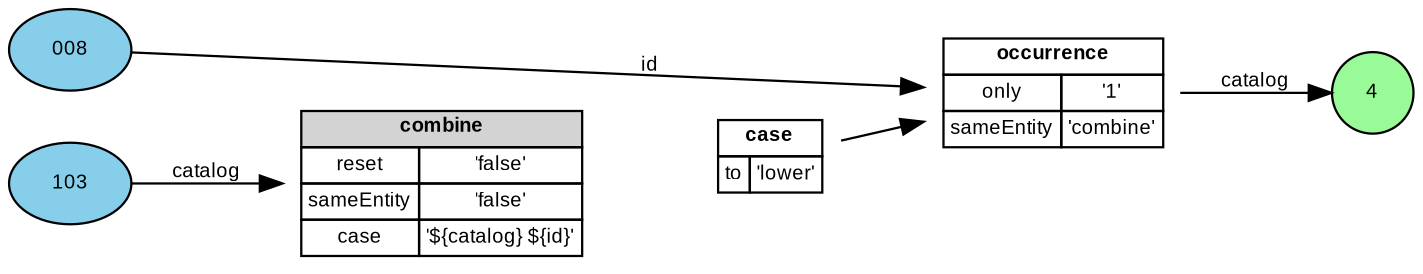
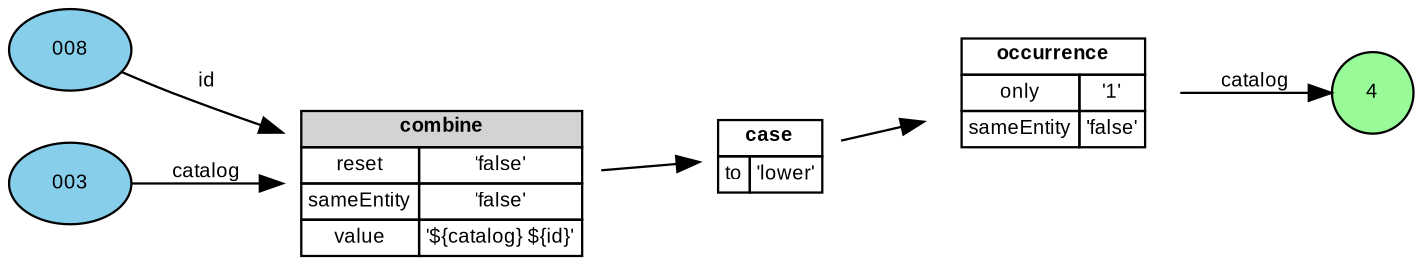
edge "008" -> "occurrence": now "008" -> "combine"
node "occurrence": text "'combine'" -> "'false'"
edge "combine" -> "case": added
node "103": label "103" -> "003"
node "combine": text "case" -> "value"
